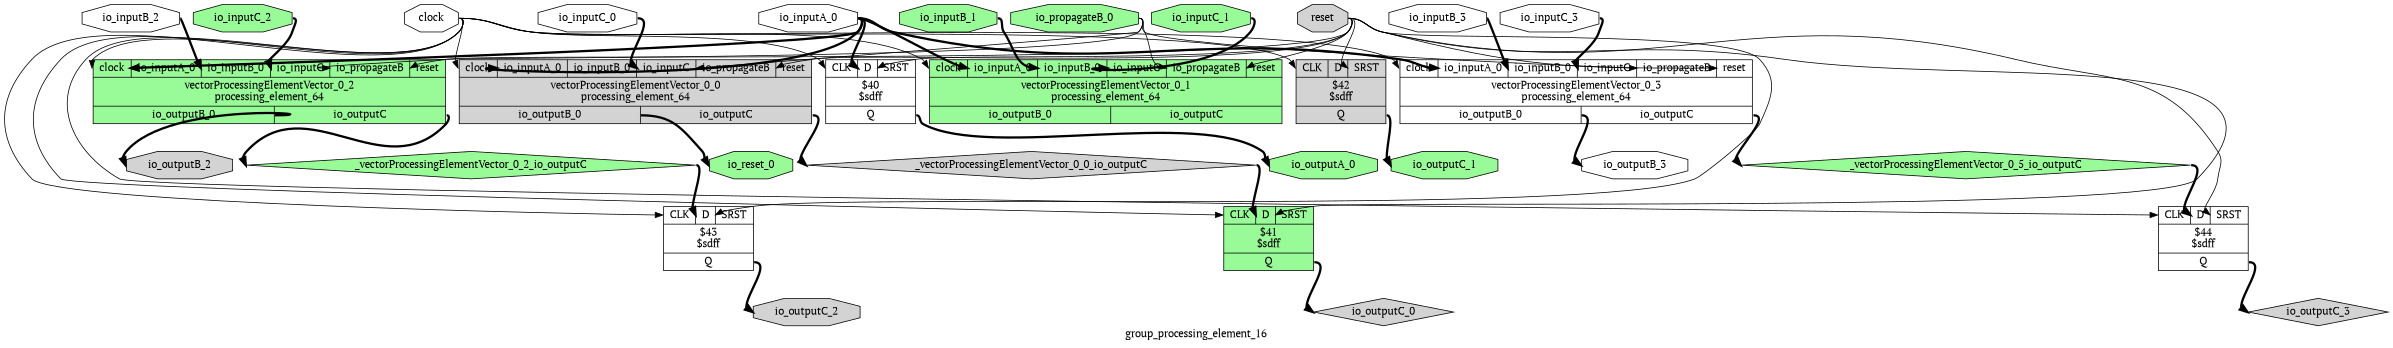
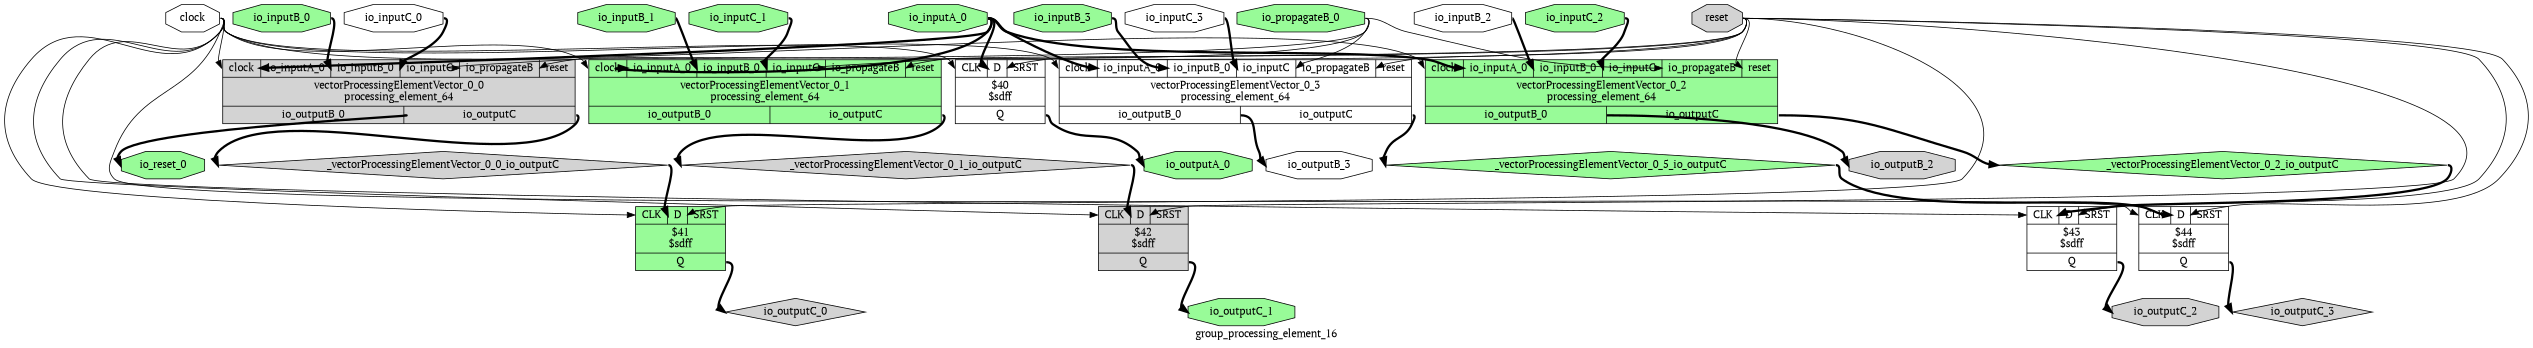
node "io_inputB_0": added
node "io_inputA_0": fillcolor white -> palegreen
node "io_inputB_3": fillcolor white -> palegreen
node "_vectorProcessingElementVector_0_1_io_outputC": added
